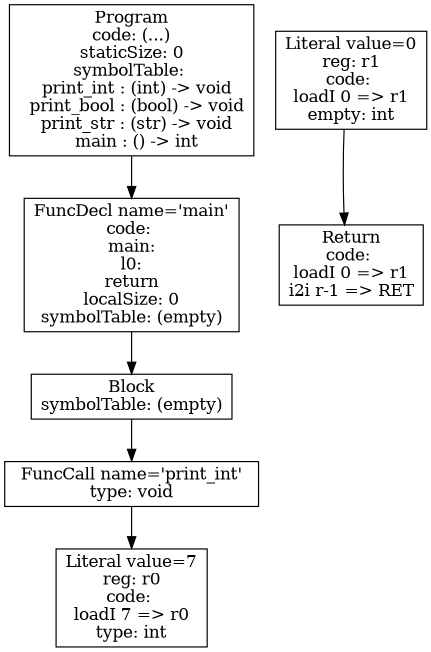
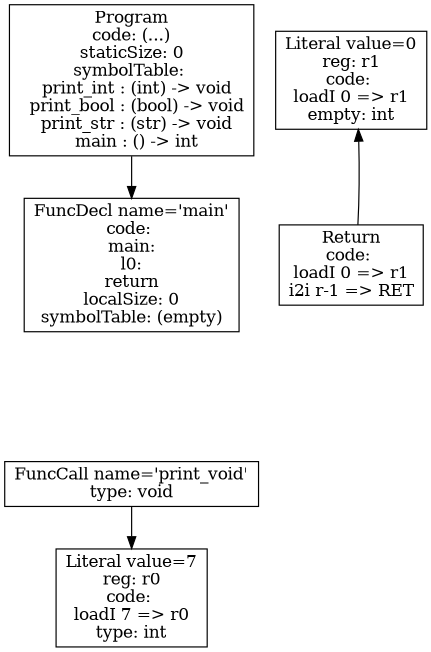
edge "Literal value=0 reg: r1 code: loadI 0 => r1 empty: int" -> "Return code: loadI 0 => r1 i2i r-1 => RET": reversed
node "Block symbolTable: (empty)": removed
node "FuncCall name='print_int' type: void": label "FuncCall name='print_int' type: void" -> "FuncCall name='print_void' type: void"
